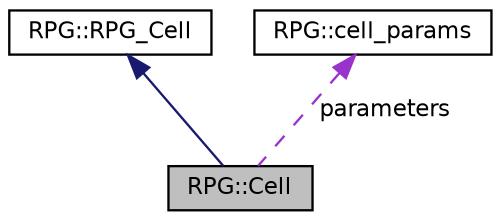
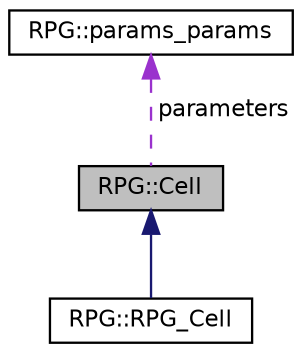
node "RPG::cell_params": label "RPG::cell_params" -> "RPG::params_params"
edge "RPG::Cell" -> "RPG::RPG_Cell": reversed
